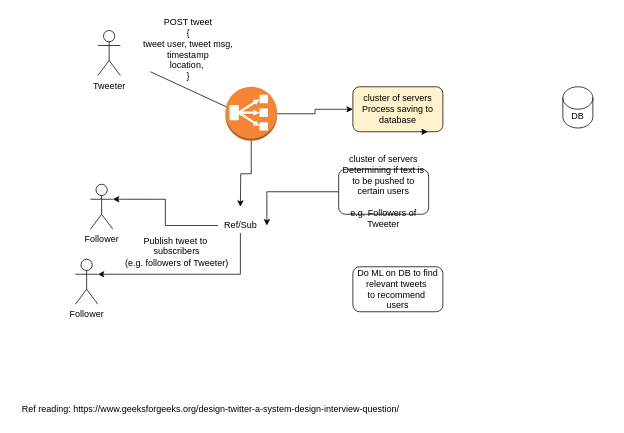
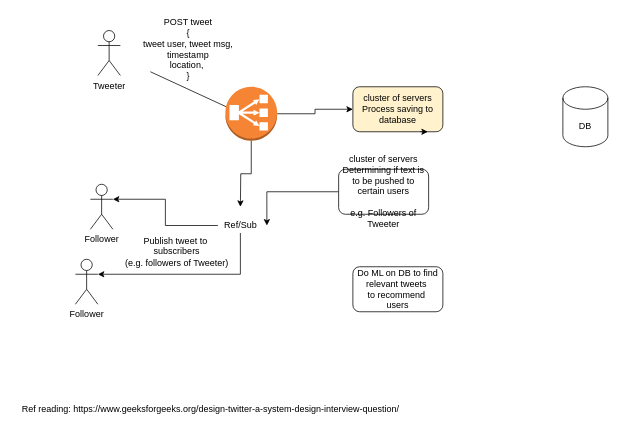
node "DB": size 30x41 -> 45x60
